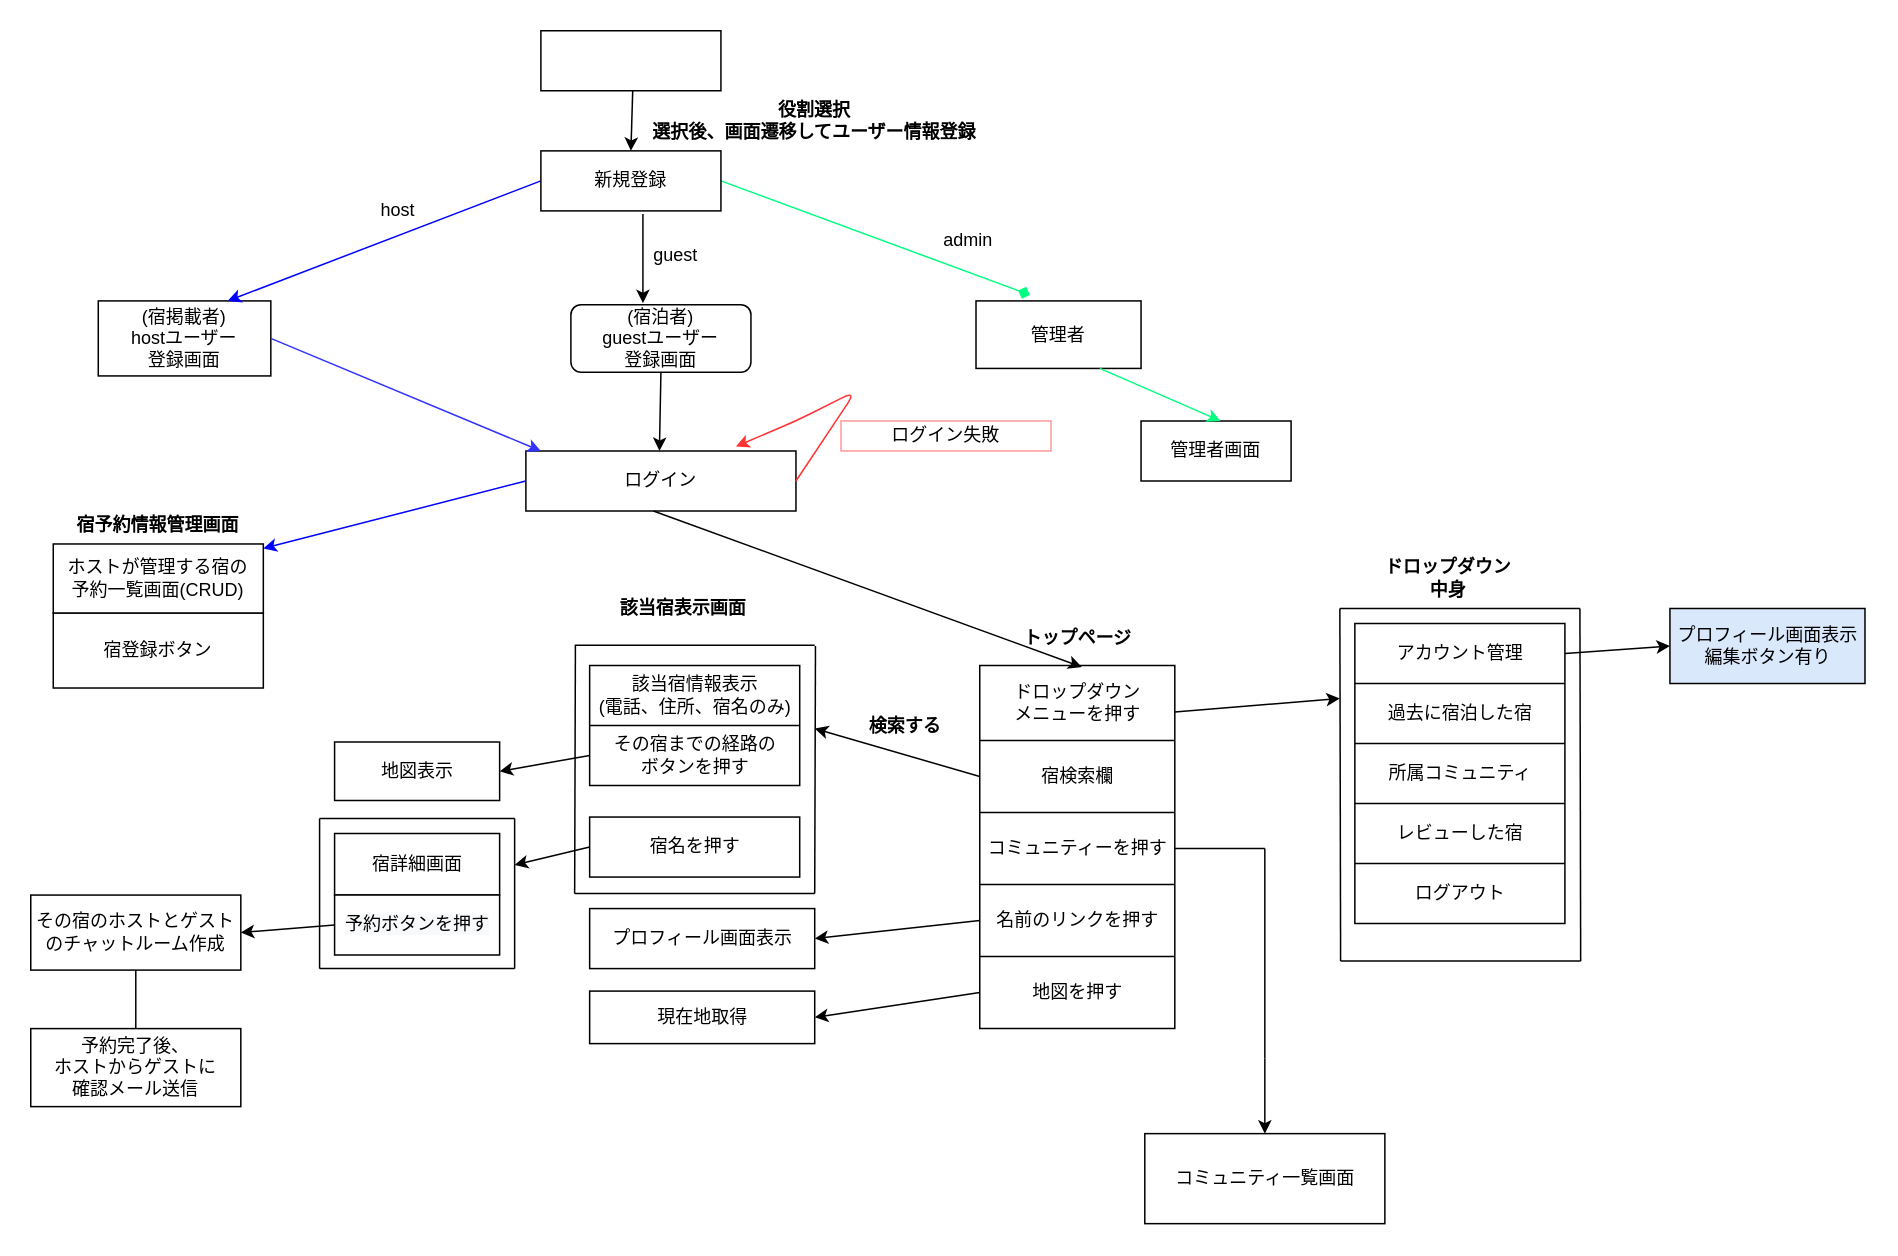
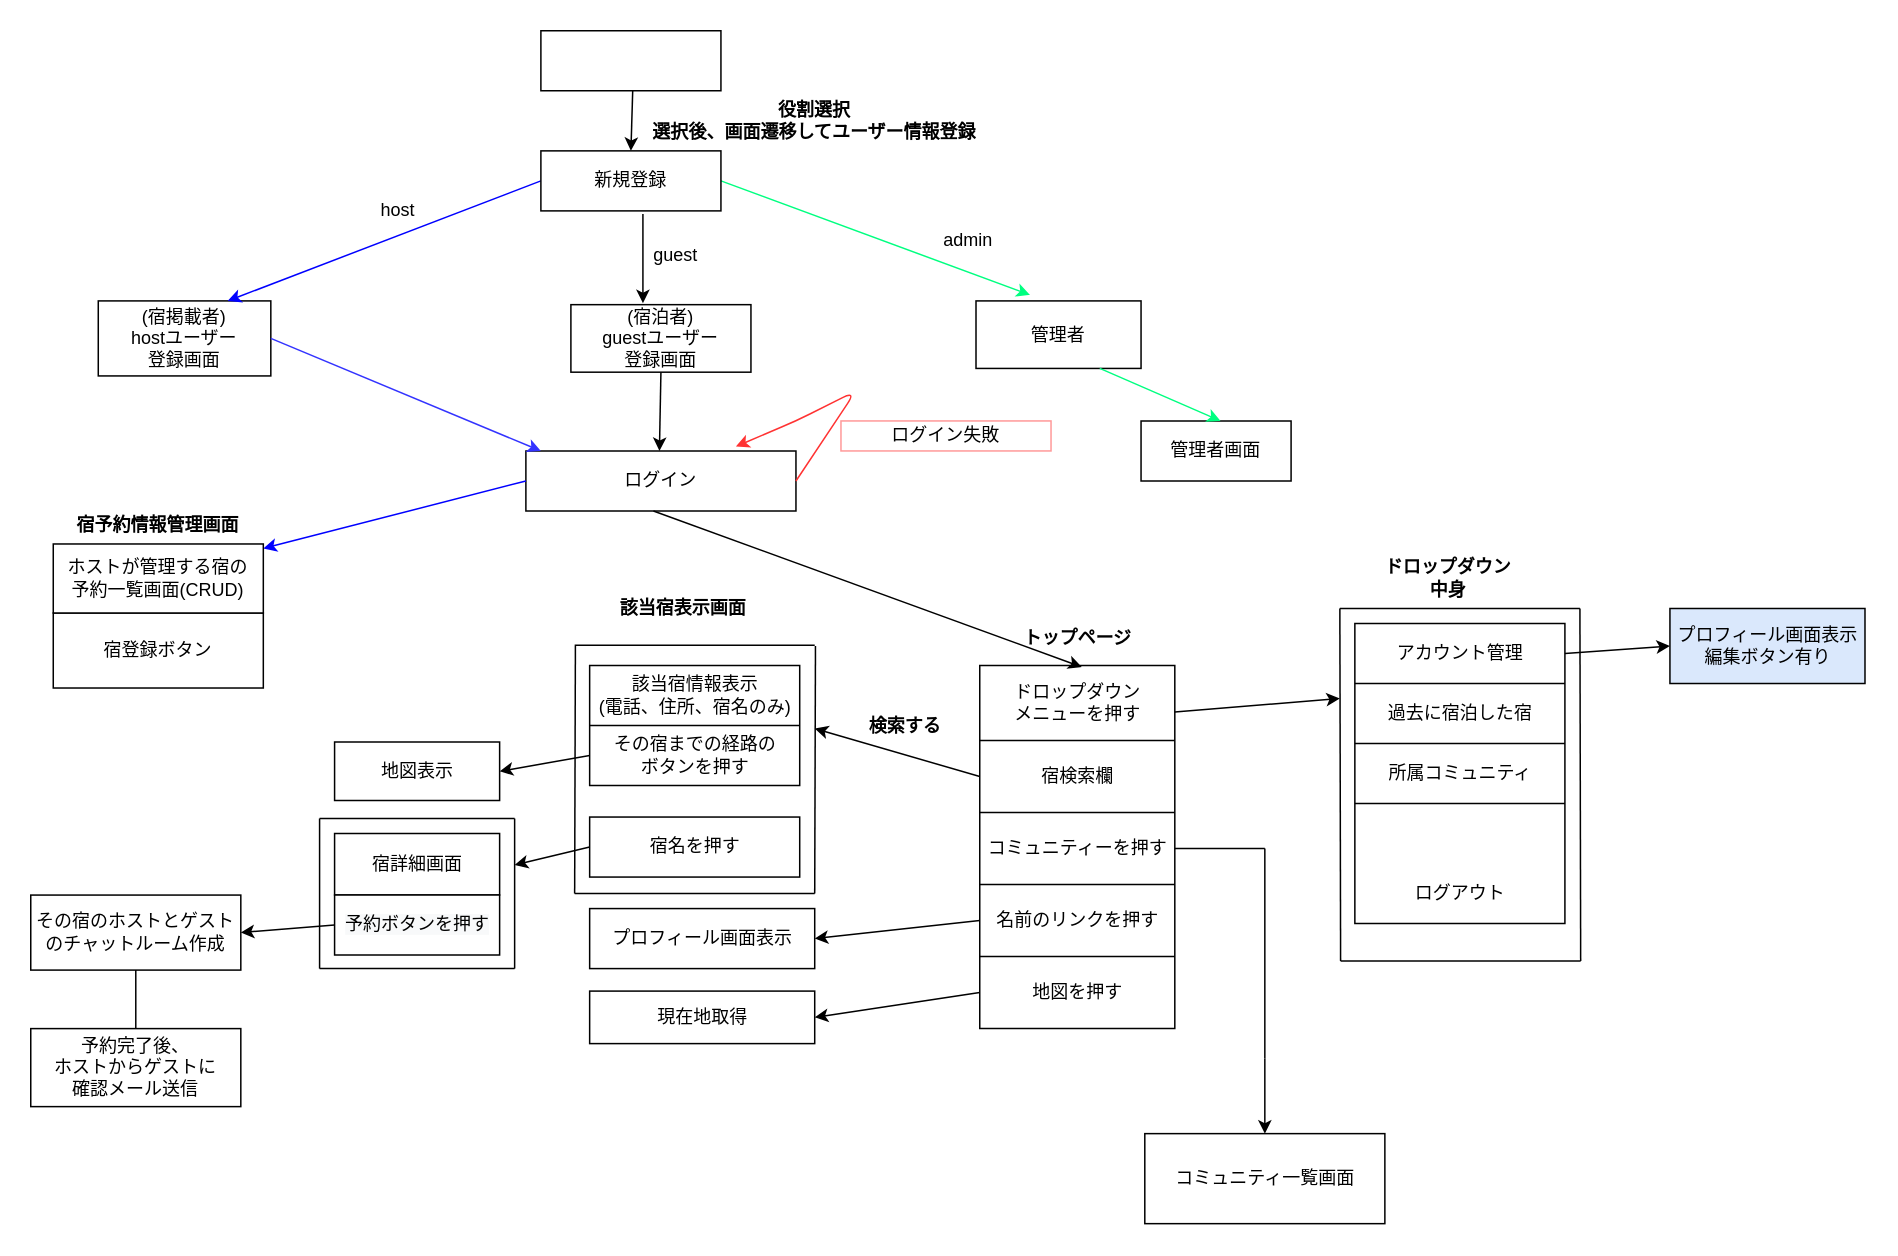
edge "新規登録" -> "管理者": arrowhead diamond -> classic
node "(宿泊者) guestユーザー 登録画面": shape rounded rectangle -> rectangle
node "レビューした宿": removed
